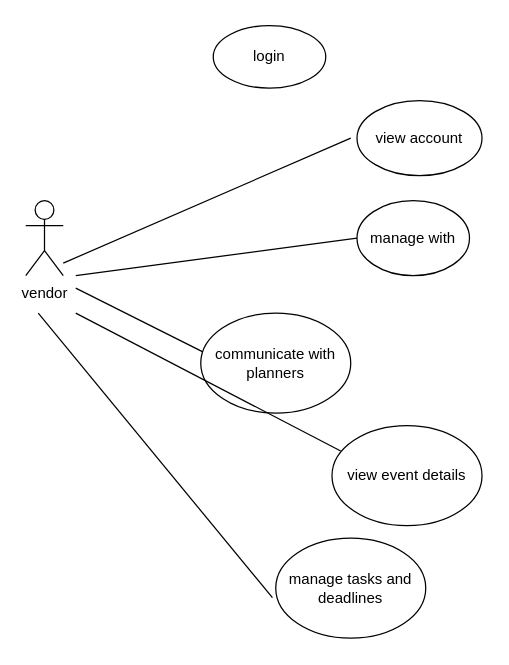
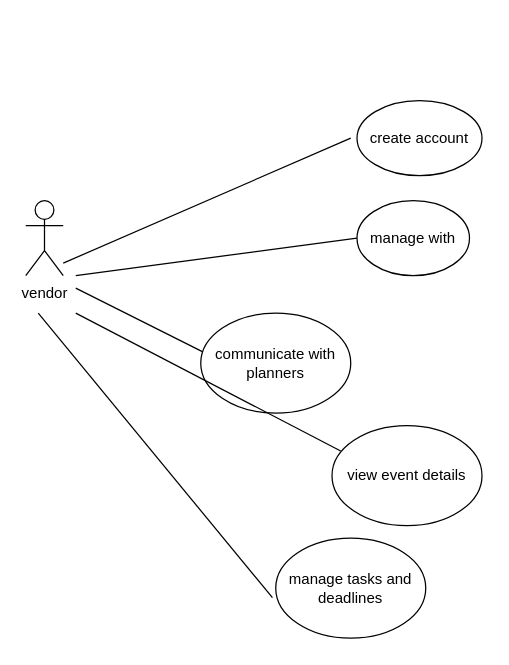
node "login": removed
node "view account": label "view account" -> "create account"
